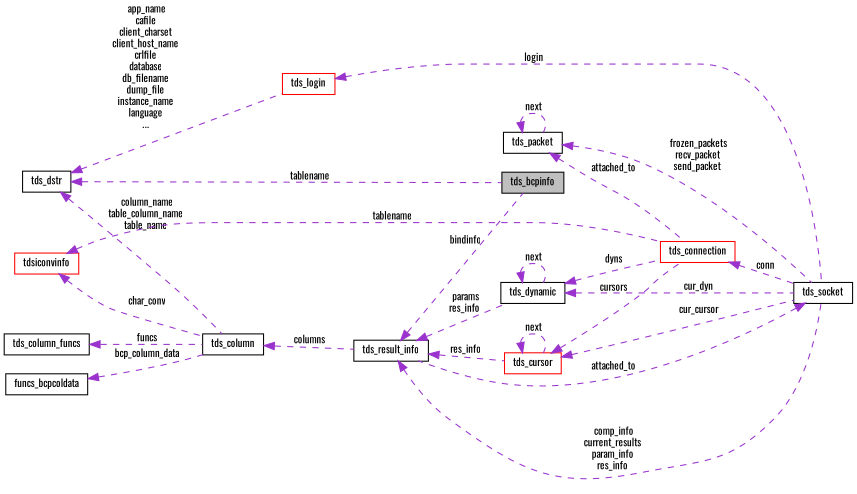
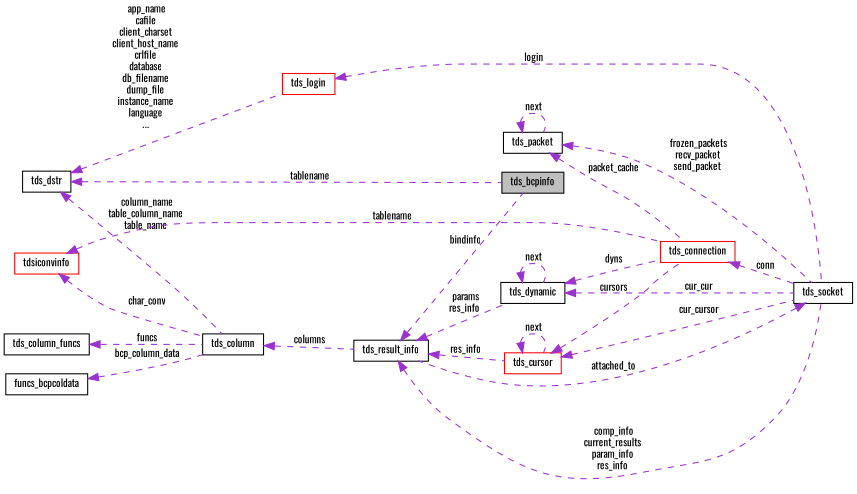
edge "tds_connection" -> "tds_packet": label " attached_to" -> " packet_cache"
edge "tds_socket" -> "tds_dynamic": label " cur_dyn" -> " cur_cur"
